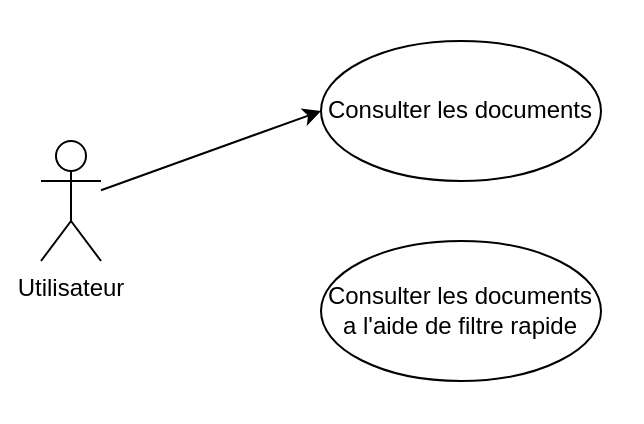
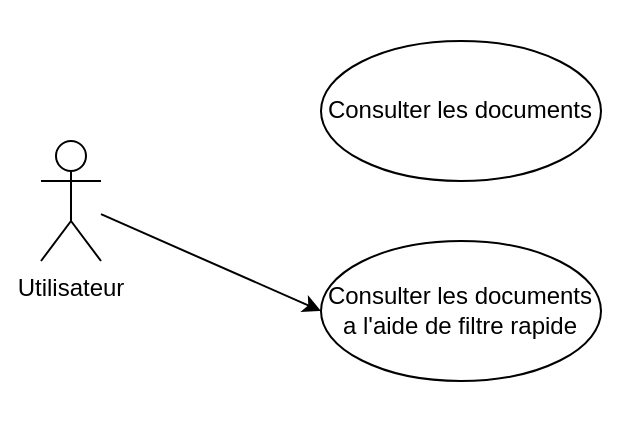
edge "Utilisateur" -> "Consulter les documents": removed
edge "Utilisateur" -> "Consulter les documents a l'aide de filtre rapide": added
